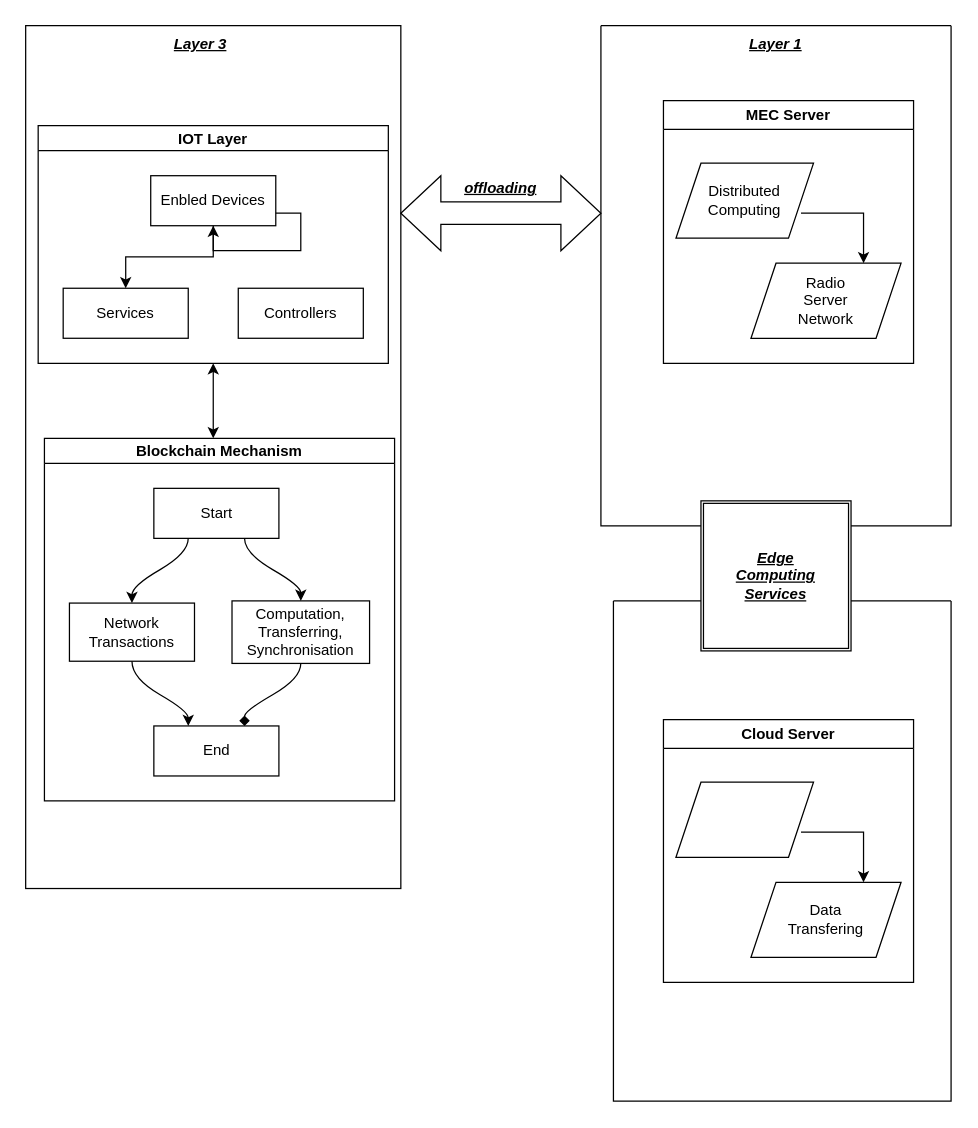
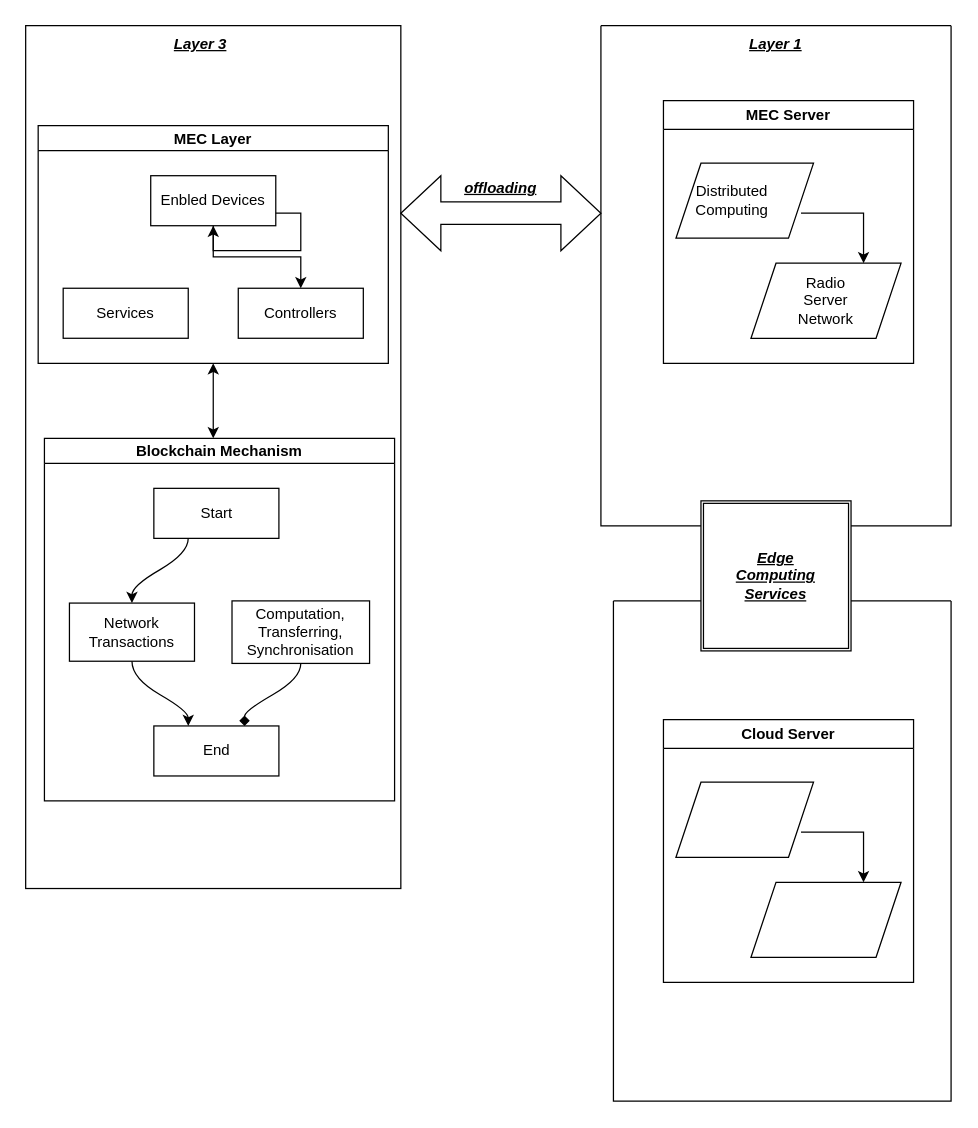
node "IOT Layer": label "IOT Layer" -> "MEC Layer"
node "Distributed Computing": moved (744, 201) -> (732, 201)
edge "Enbled Devices" -> "Services": now "Enbled Devices" -> "Controllers"
edge "Start" -> "Computation, Transferring, Synchronisation": removed
node "Data Transfering": removed
